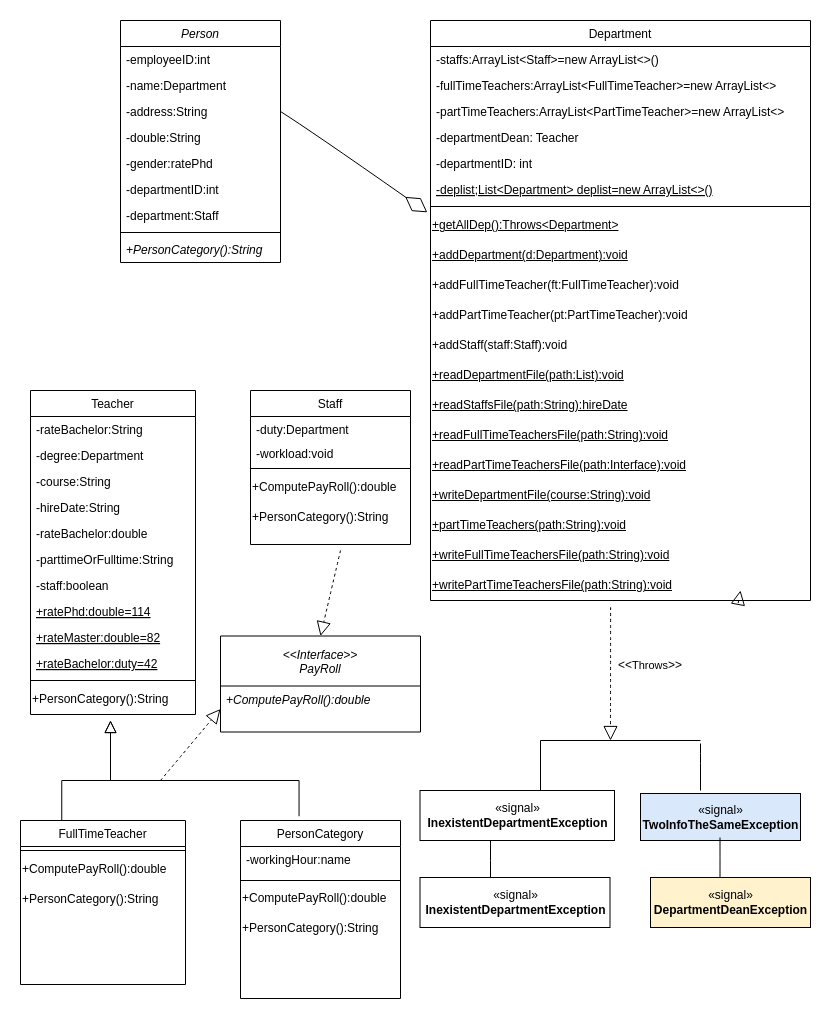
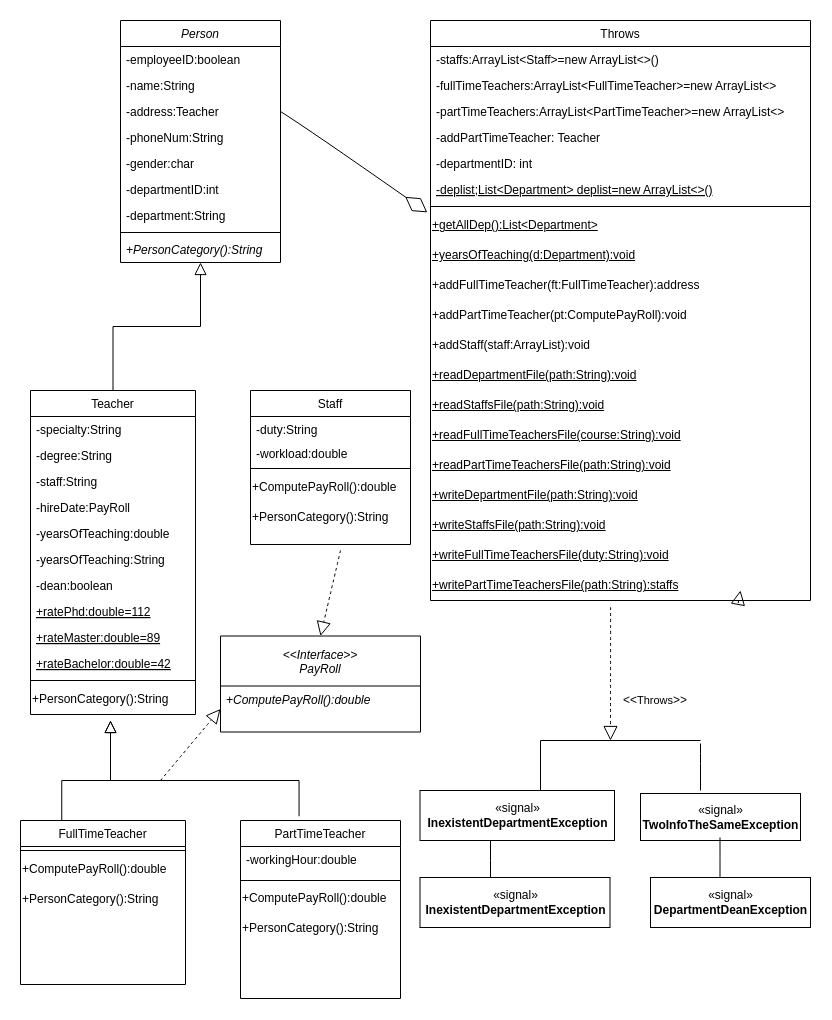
node "Department": label "Department" -> "Throws"
node "-employeeID:int": label "-employeeID:int" -> "-employeeID:boolean"
node "-name:Department": label "-name:Department" -> "-name:String"
node "-address:String": label "-address:String" -> "-address:Teacher"
node "-double:String": label "-double:String" -> "-phoneNum:String"
node "-departmentDean: Teacher": label "-departmentDean: Teacher" -> "-addPartTimeTeacher: Teacher"
node "-gender:ratePhd": label "-gender:ratePhd" -> "-gender:char"
node "-department:Staff": label "-department:Staff" -> "-department:String"
node "+getAllDep():Throws<Department>": label "+getAllDep():Throws<Department>" -> "+getAllDep():List<Department>"
node "+addDepartment(d:Department):void": label "+addDepartment(d:Department):void" -> "+yearsOfTeaching(d:Department):void"
node "+addFullTimeTeacher(ft:FullTimeTeacher):void": label "+addFullTimeTeacher(ft:FullTimeTeacher):void" -> "+addFullTimeTeacher(ft:FullTimeTeacher):address"
node "+addPartTimeTeacher(pt:PartTimeTeacher):void": label "+addPartTimeTeacher(pt:PartTimeTeacher):void" -> "+addPartTimeTeacher(pt:ComputePayRoll):void"
edge "Teacher" -> "Person": added
node "+addStaff(staff:Staff):void": label "+addStaff(staff:Staff):void" -> "+addStaff(staff:ArrayList):void"
node "+readDepartmentFile(path:List):void": label "+readDepartmentFile(path:List):void" -> "+readDepartmentFile(path:String):void"
node "+readStaffsFile(path:String):hireDate": label "+readStaffsFile(path:String):hireDate" -> "+readStaffsFile(path:String):void"
node "-rateBachelor:String": label "-rateBachelor:String" -> "-specialty:String"
node "-duty:Department": label "-duty:Department" -> "-duty:String"
node "+readFullTimeTeachersFile(path:String):void": label "+readFullTimeTeachersFile(path:String):void" -> "+readFullTimeTeachersFile(course:String):void"
node "-workload:void": label "-workload:void" -> "-workload:double"
node "-degree:Department": label "-degree:Department" -> "-degree:String"
node "+readPartTimeTeachersFile(path:Interface):void": label "+readPartTimeTeachersFile(path:Interface):void" -> "+readPartTimeTeachersFile(path:String):void"
node "-course:String": label "-course:String" -> "-staff:String"
node "+writeDepartmentFile(course:String):void": label "+writeDepartmentFile(course:String):void" -> "+writeDepartmentFile(path:String):void"
node "-hireDate:String": label "-hireDate:String" -> "-hireDate:PayRoll"
node "+partTimeTeachers(path:String):void": label "+partTimeTeachers(path:String):void" -> "+writeStaffsFile(path:String):void"
node "-rateBachelor:double": label "-rateBachelor:double" -> "-yearsOfTeaching:double"
node "+writeFullTimeTeachersFile(path:String):void": label "+writeFullTimeTeachersFile(path:String):void" -> "+writeFullTimeTeachersFile(duty:String):void"
node "-parttimeOrFulltime:String": label "-parttimeOrFulltime:String" -> "-yearsOfTeaching:String"
node "-staff:boolean": label "-staff:boolean" -> "-dean:boolean"
node "+writePartTimeTeachersFile(path:String):void": label "+writePartTimeTeachersFile(path:String):void" -> "+writePartTimeTeachersFile(path:String):staffs"
node "+ratePhd:double=114": label "+ratePhd:double=114" -> "+ratePhd:double=112"
node "+rateMaster:double=82": label "+rateMaster:double=82" -> "+rateMaster:double=89"
node "+rateBachelor:duty=42": label "+rateBachelor:duty=42" -> "+rateBachelor:double=42"
node "<<Throws>>": moved (651, 666) -> (656, 701)
node "«signal» TwoInfoTheSameException": fillcolor #dae8fc -> #ffffff
node "PersonCategory": label "PersonCategory" -> "PartTimeTeacher"
node "-workingHour:name": label "-workingHour:name" -> "-workingHour:double"
node "«signal» DepartmentDeanException": fillcolor #fff2cc -> #ffffff
